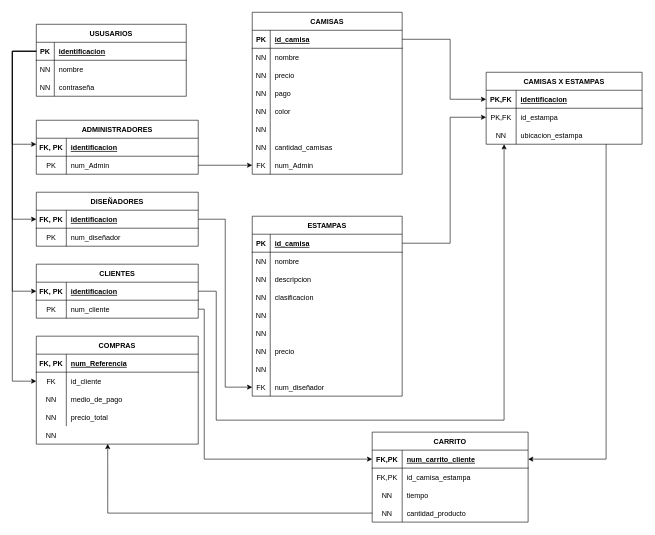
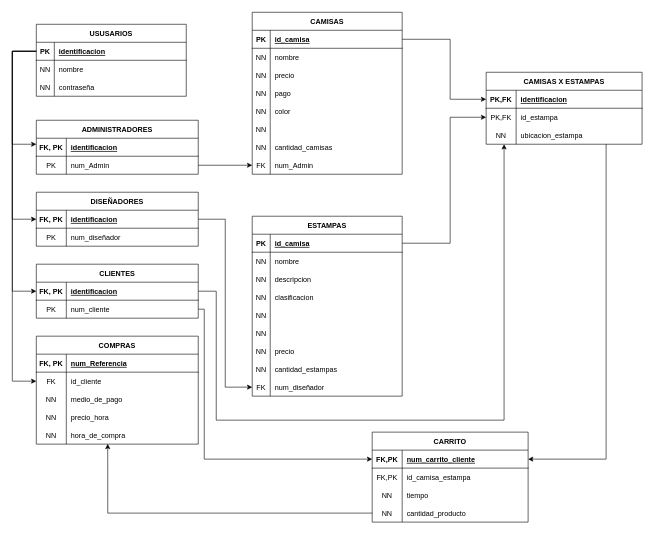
node "cantidad_estampas": added
node "precio_total": label "precio_total" -> "precio_hora"
node "hora_de_compra": added
